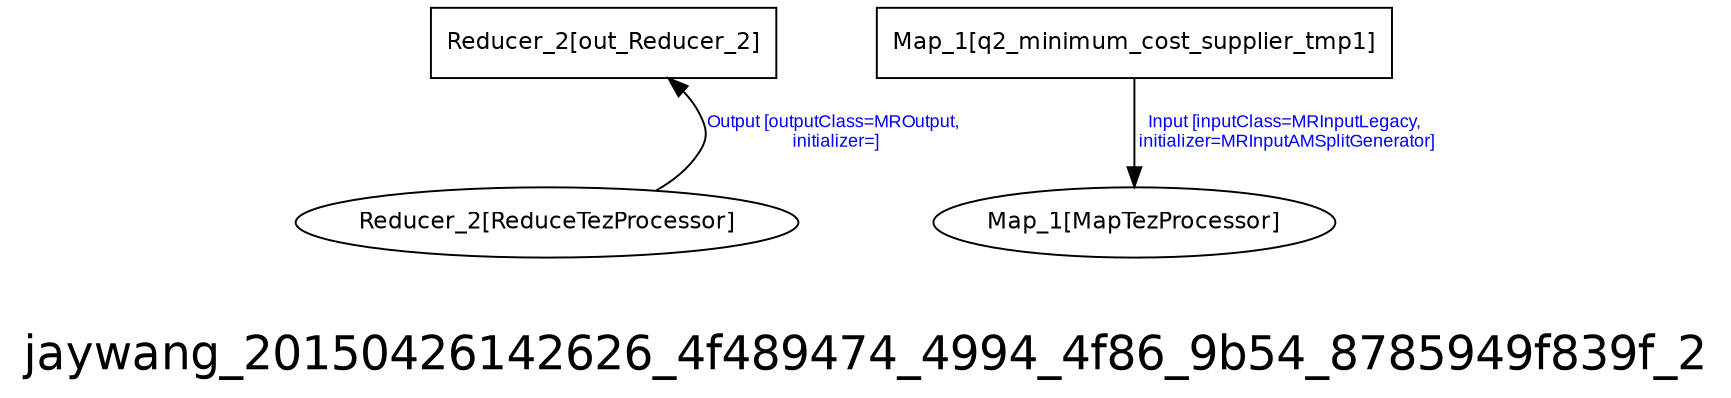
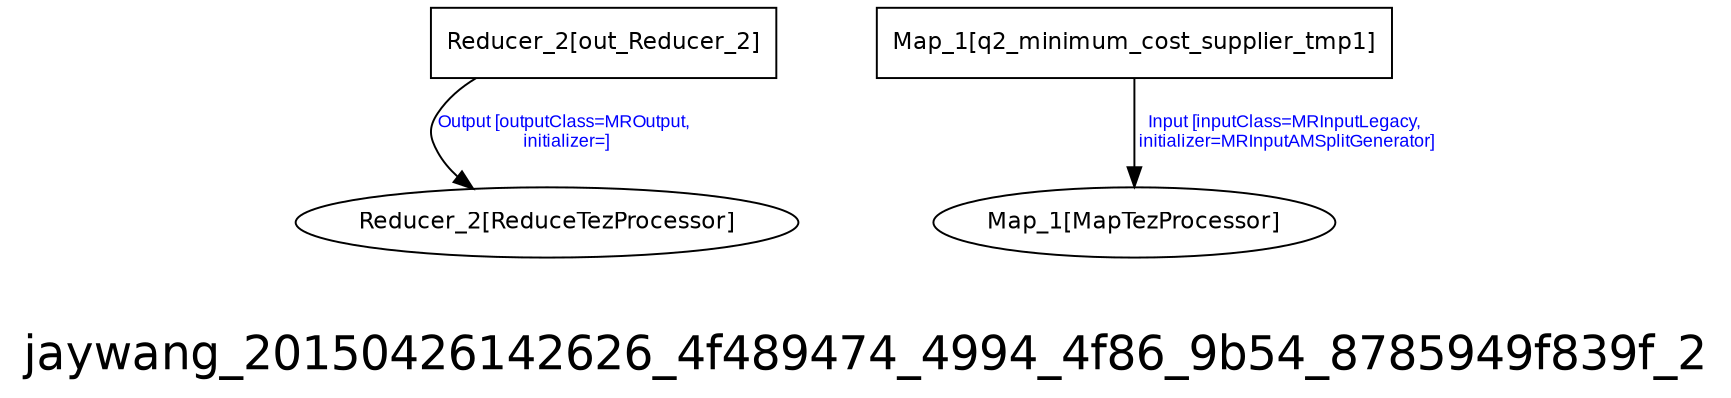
edge "Reducer_2[ReduceTezProcessor]" -> "Reducer_2[out_Reducer_2]": reversed
